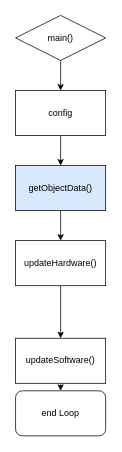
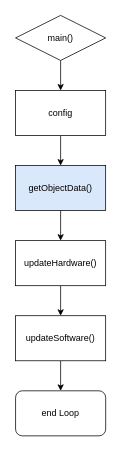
node "updateSoftware()": moved (60, 360) -> (60, 338)
